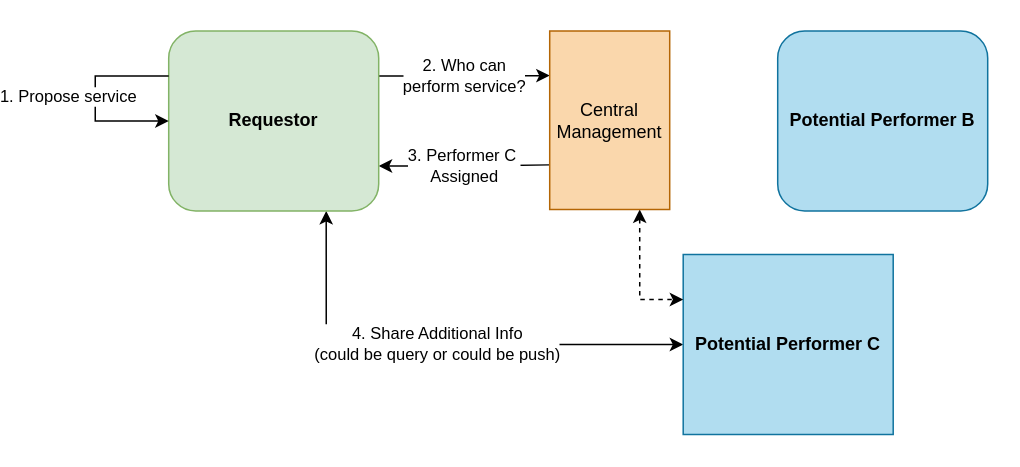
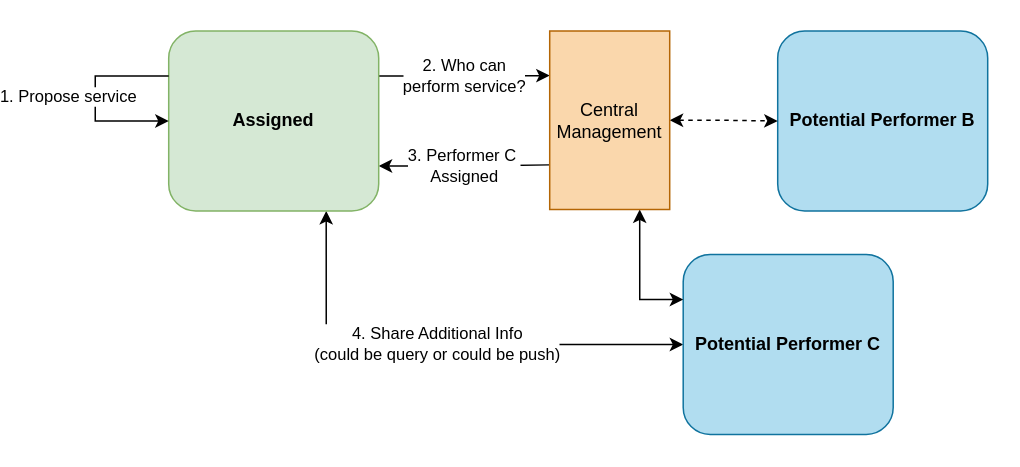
edge "Central Management" -- "Potential Performer B": added
node "Requestor": label "Requestor" -> "Assigned"
edge "Central Management" -- "Potential Performer C": style dashed -> solid
node "Potential Performer C": shape rectangle -> rounded rectangle
